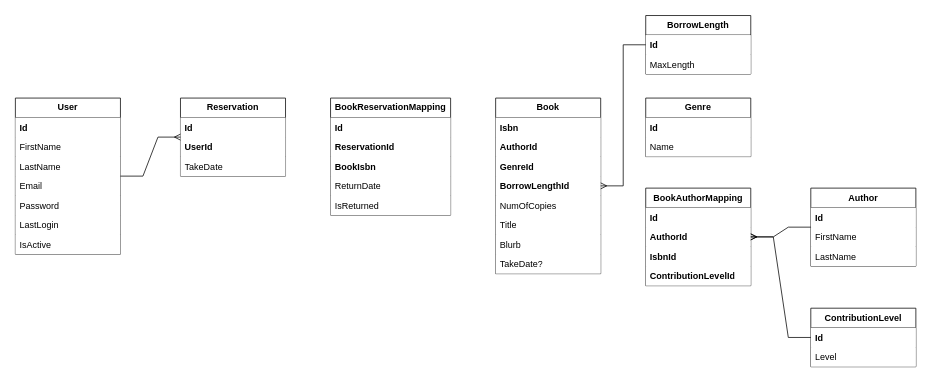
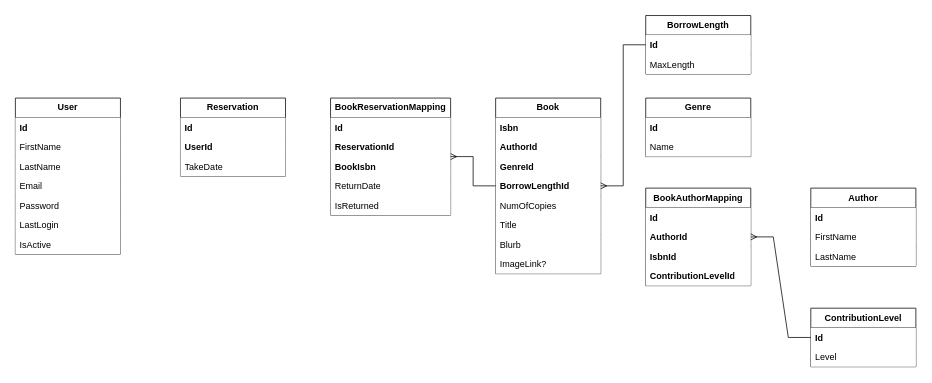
edge "User" -> "Reservation": removed
edge "Book" -> "BookReservationMapping": added
edge "Author" -> "BookAuthorMapping": removed
node "TakeDate?": label "TakeDate?" -> "ImageLink?"
